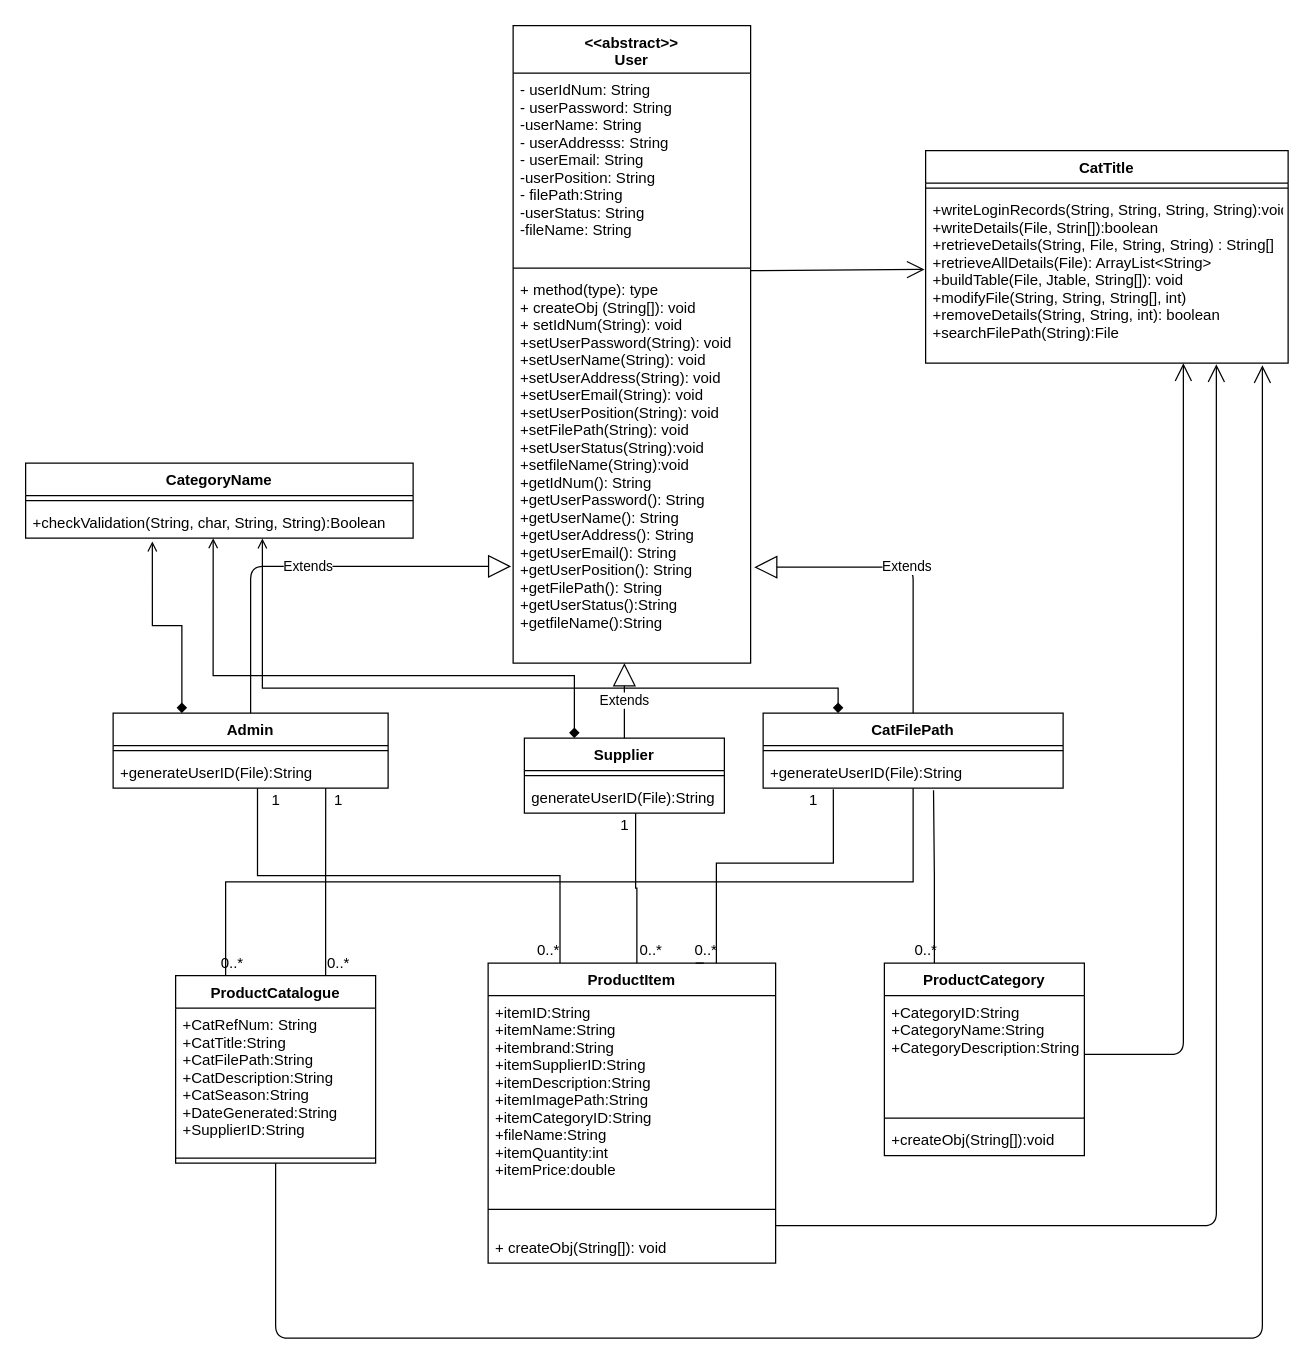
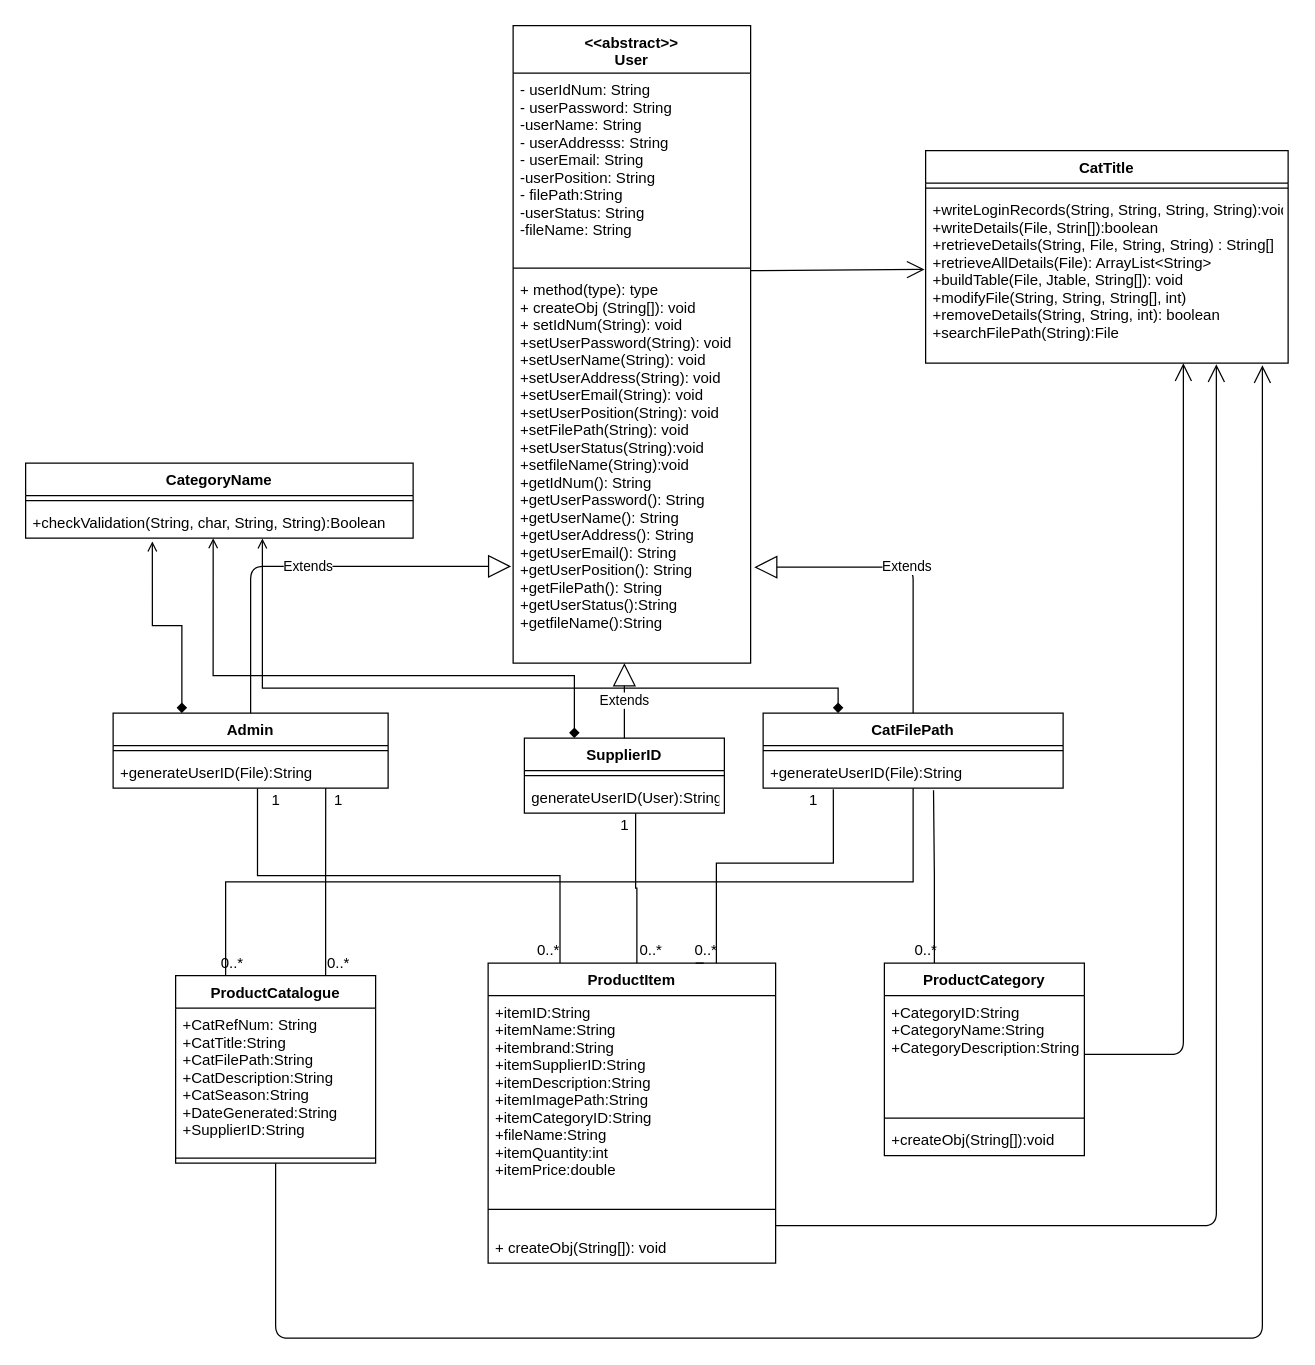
node "Supplier": label "Supplier" -> "SupplierID"
node "generateUserID(File):String": label "generateUserID(File):String" -> "generateUserID(User):String"
